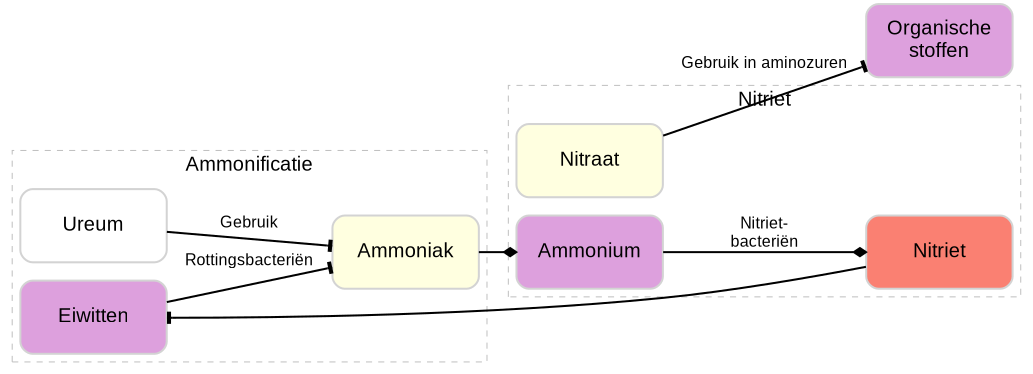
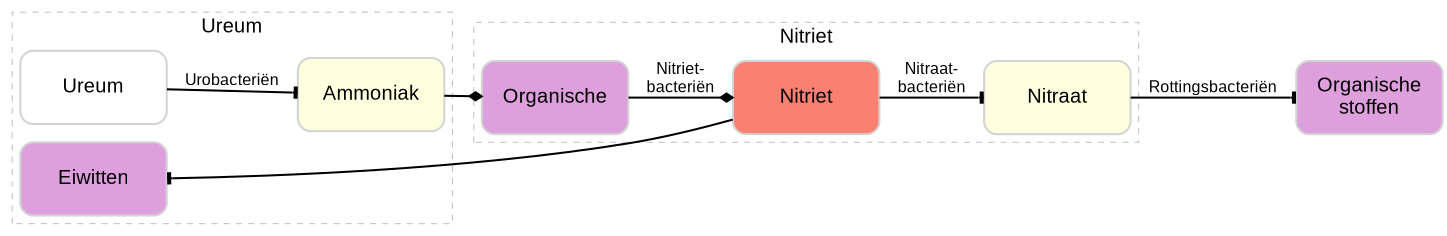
edge "Nitraat" -> "Organische stoffen": label "Gebruik in aminozuren" -> "Rottingsbacteriën"
edge "Nitriet" -> "Nitraat": added, label "Nitraat- bacteriën"
cluster "Ammonificatie": label "Ammonificatie" -> "Ureum"
edge "Ureum" -> "Ammoniak": label "Gebruik" -> "Urobacteriën"
node "Ammonium": label "Ammonium" -> "Organische"
edge "Eiwitten" -> "Ammoniak": removed, label "Rottingsbacteriën"
